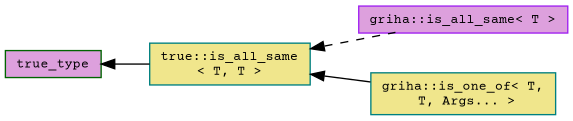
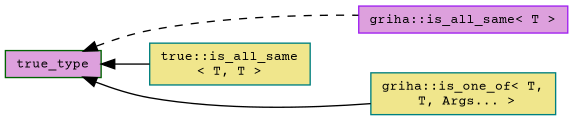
edge "griha::is_all_same< T >" -> "true::is_all_same < T, T >": now "griha::is_all_same< T >" -> "true_type"
edge "griha::is_one_of< T, T, Args... >" -> "true::is_all_same < T, T >": now "griha::is_one_of< T, T, Args... >" -> "true_type"
